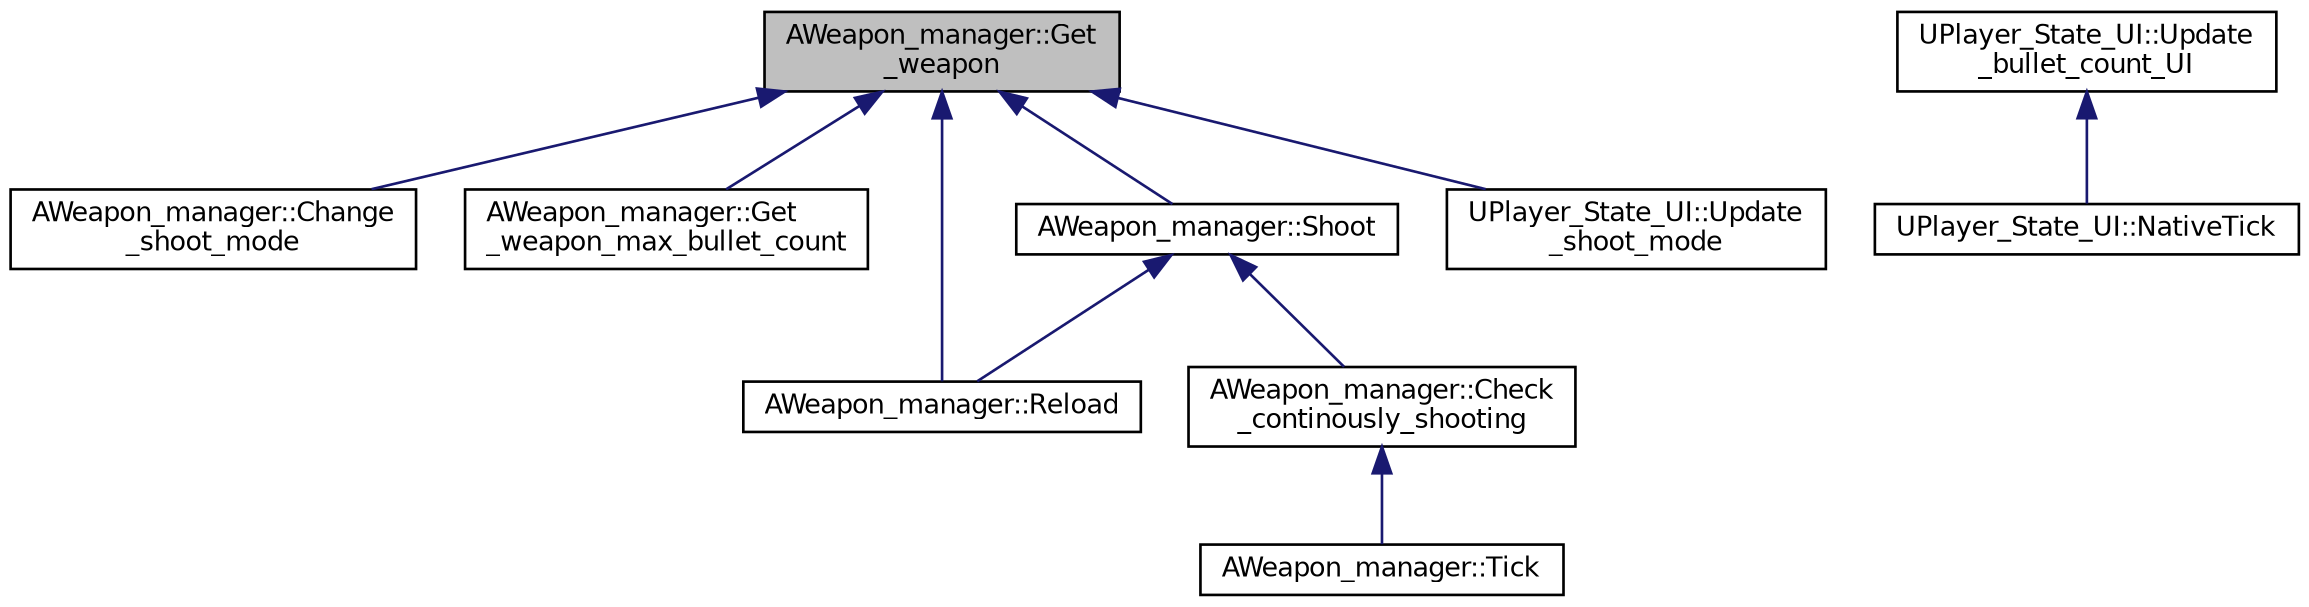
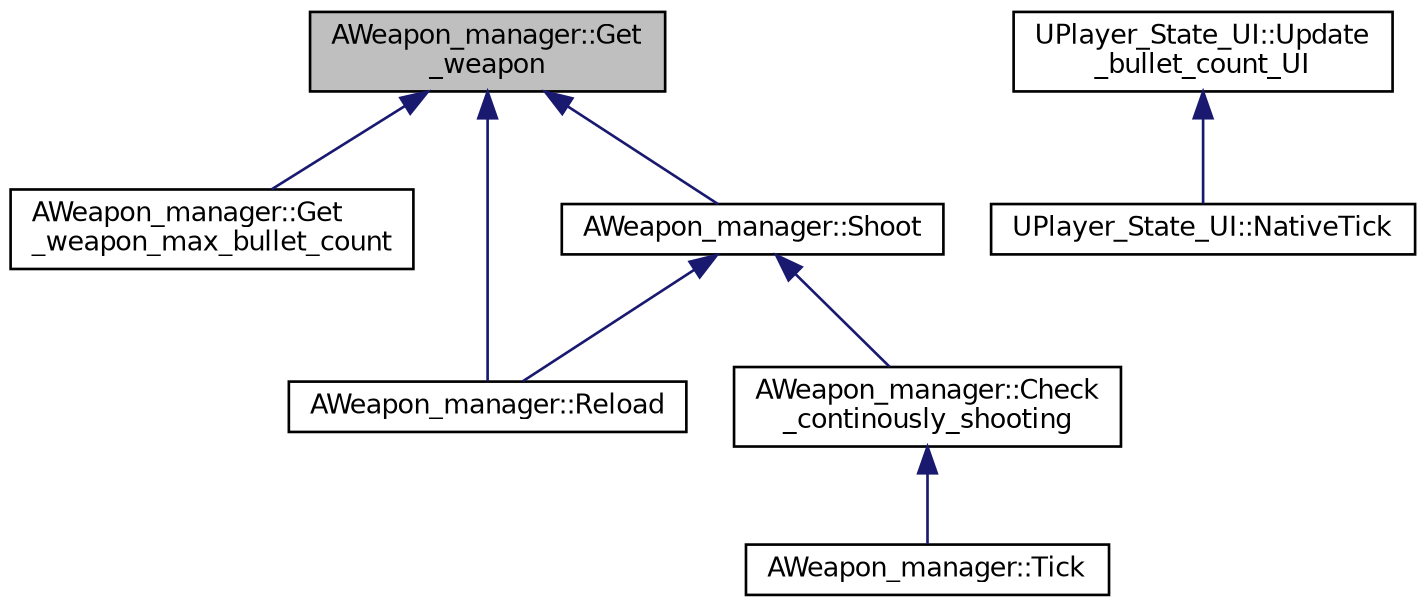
node "AWeapon_manager::Change _shoot_mode": removed
node "UPlayer_State_UI::Update _shoot_mode": removed
